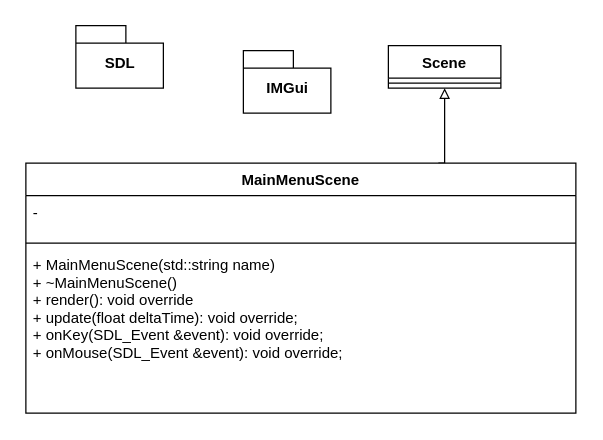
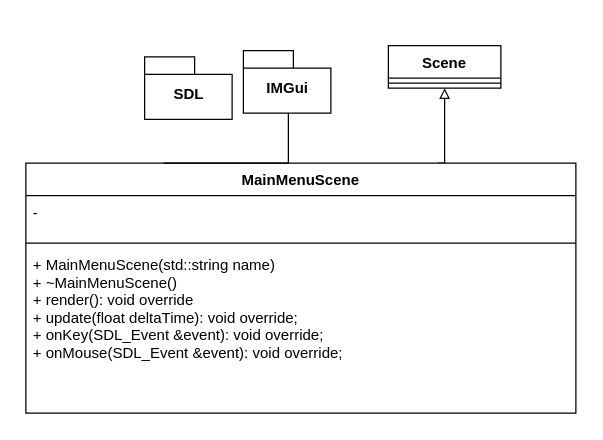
node "SDL": moved (119, 57) -> (188, 88)
edge "IMGui" -- "MainMenuScene": added
